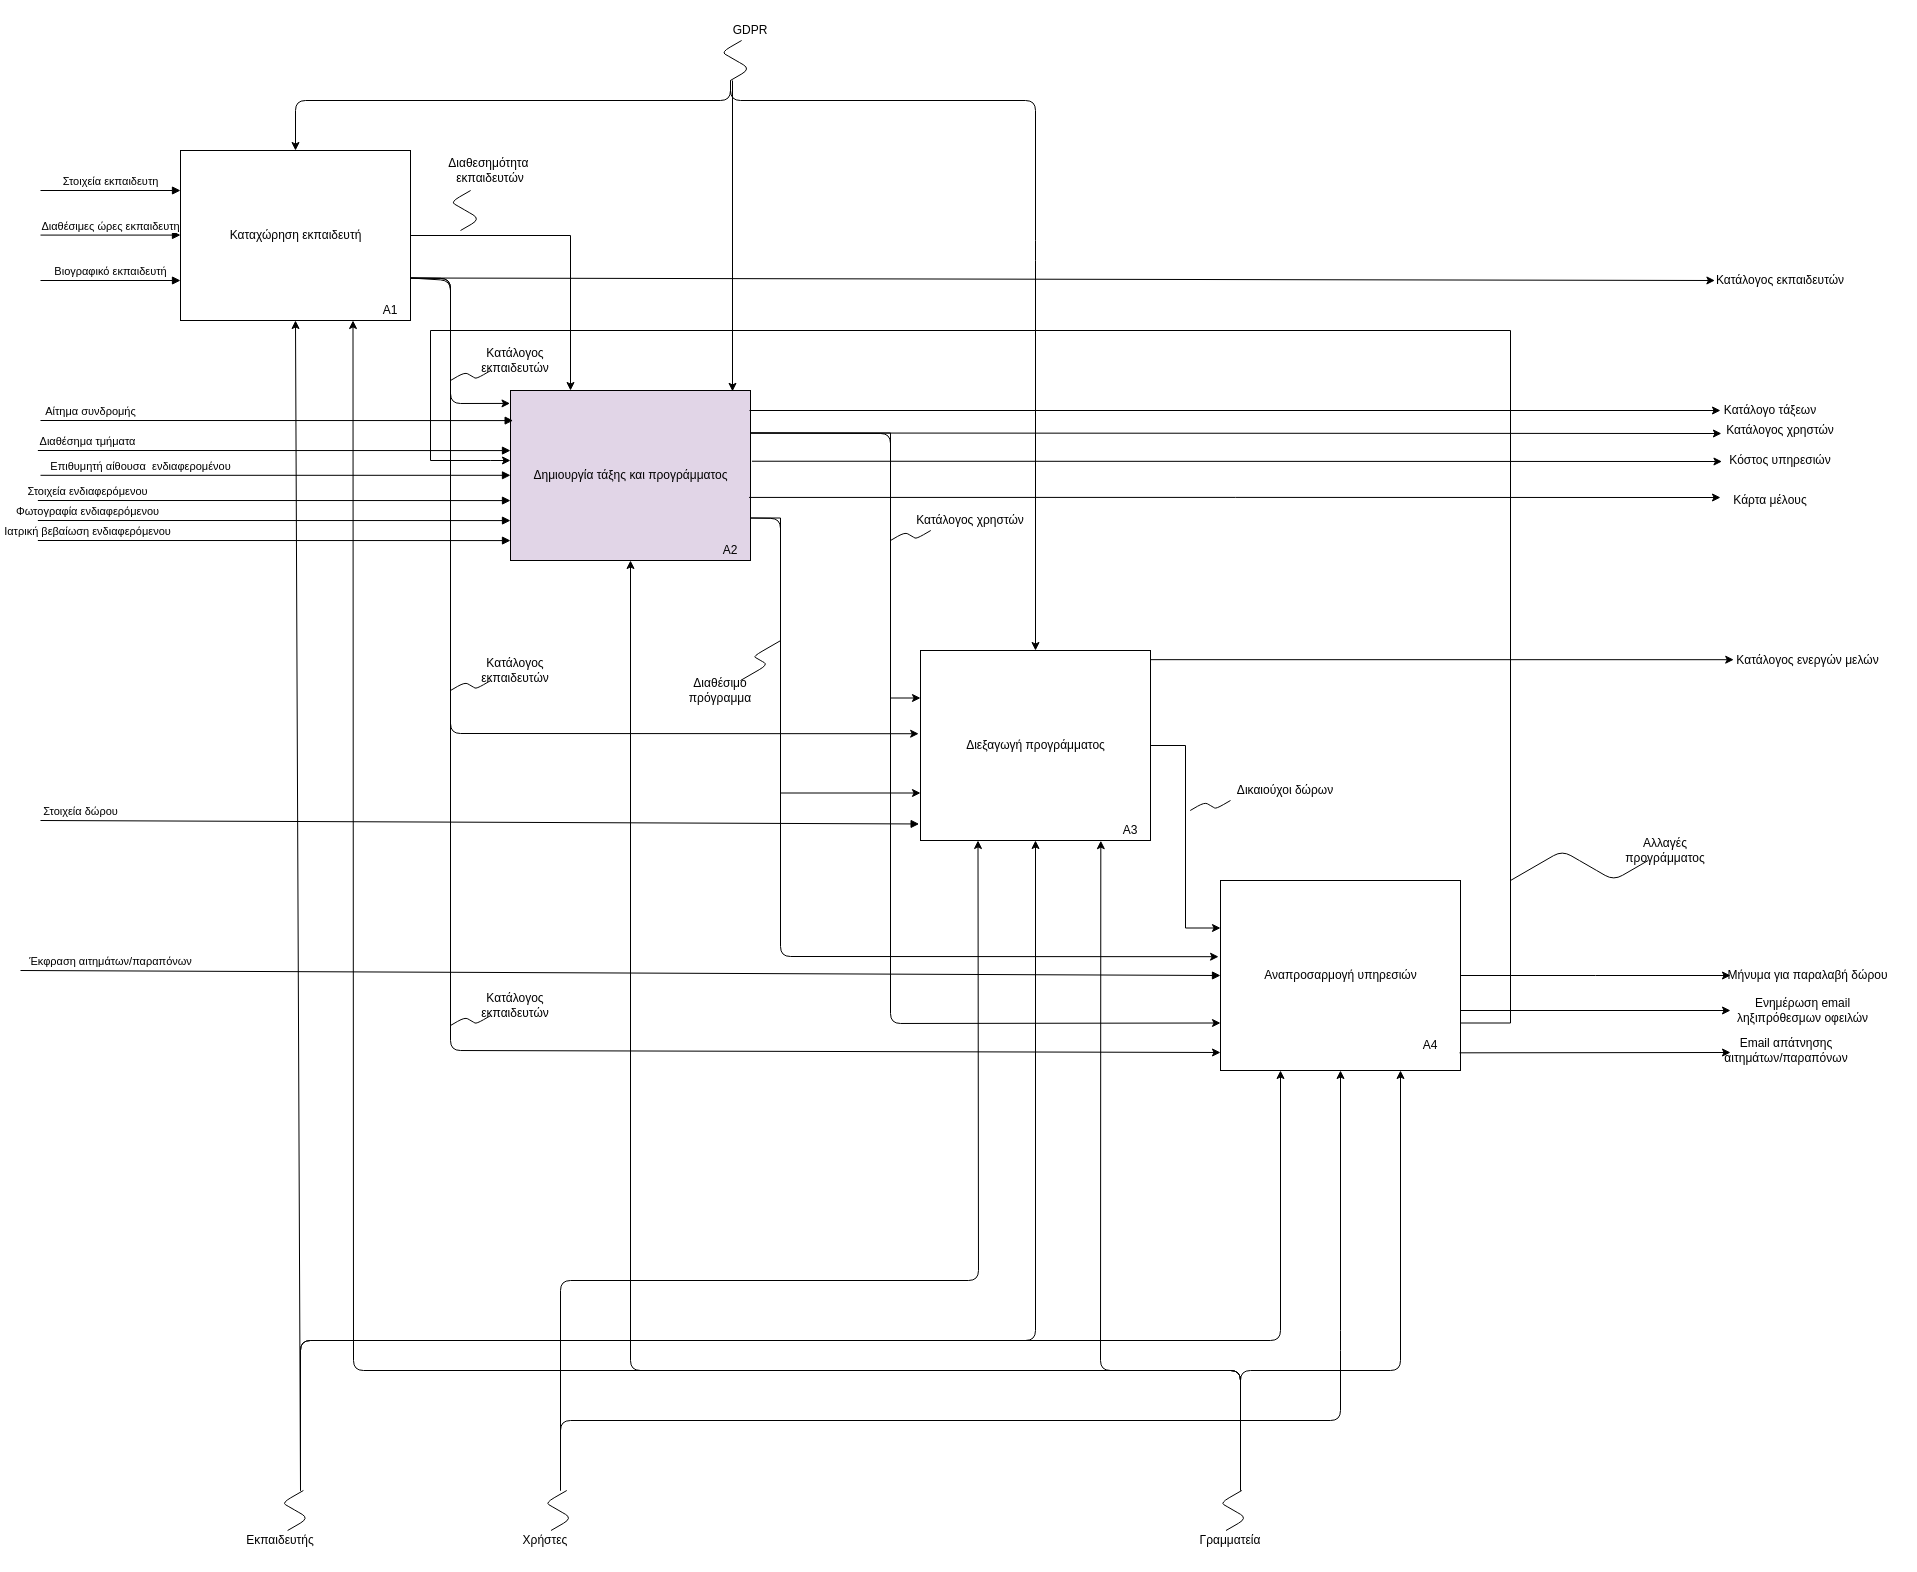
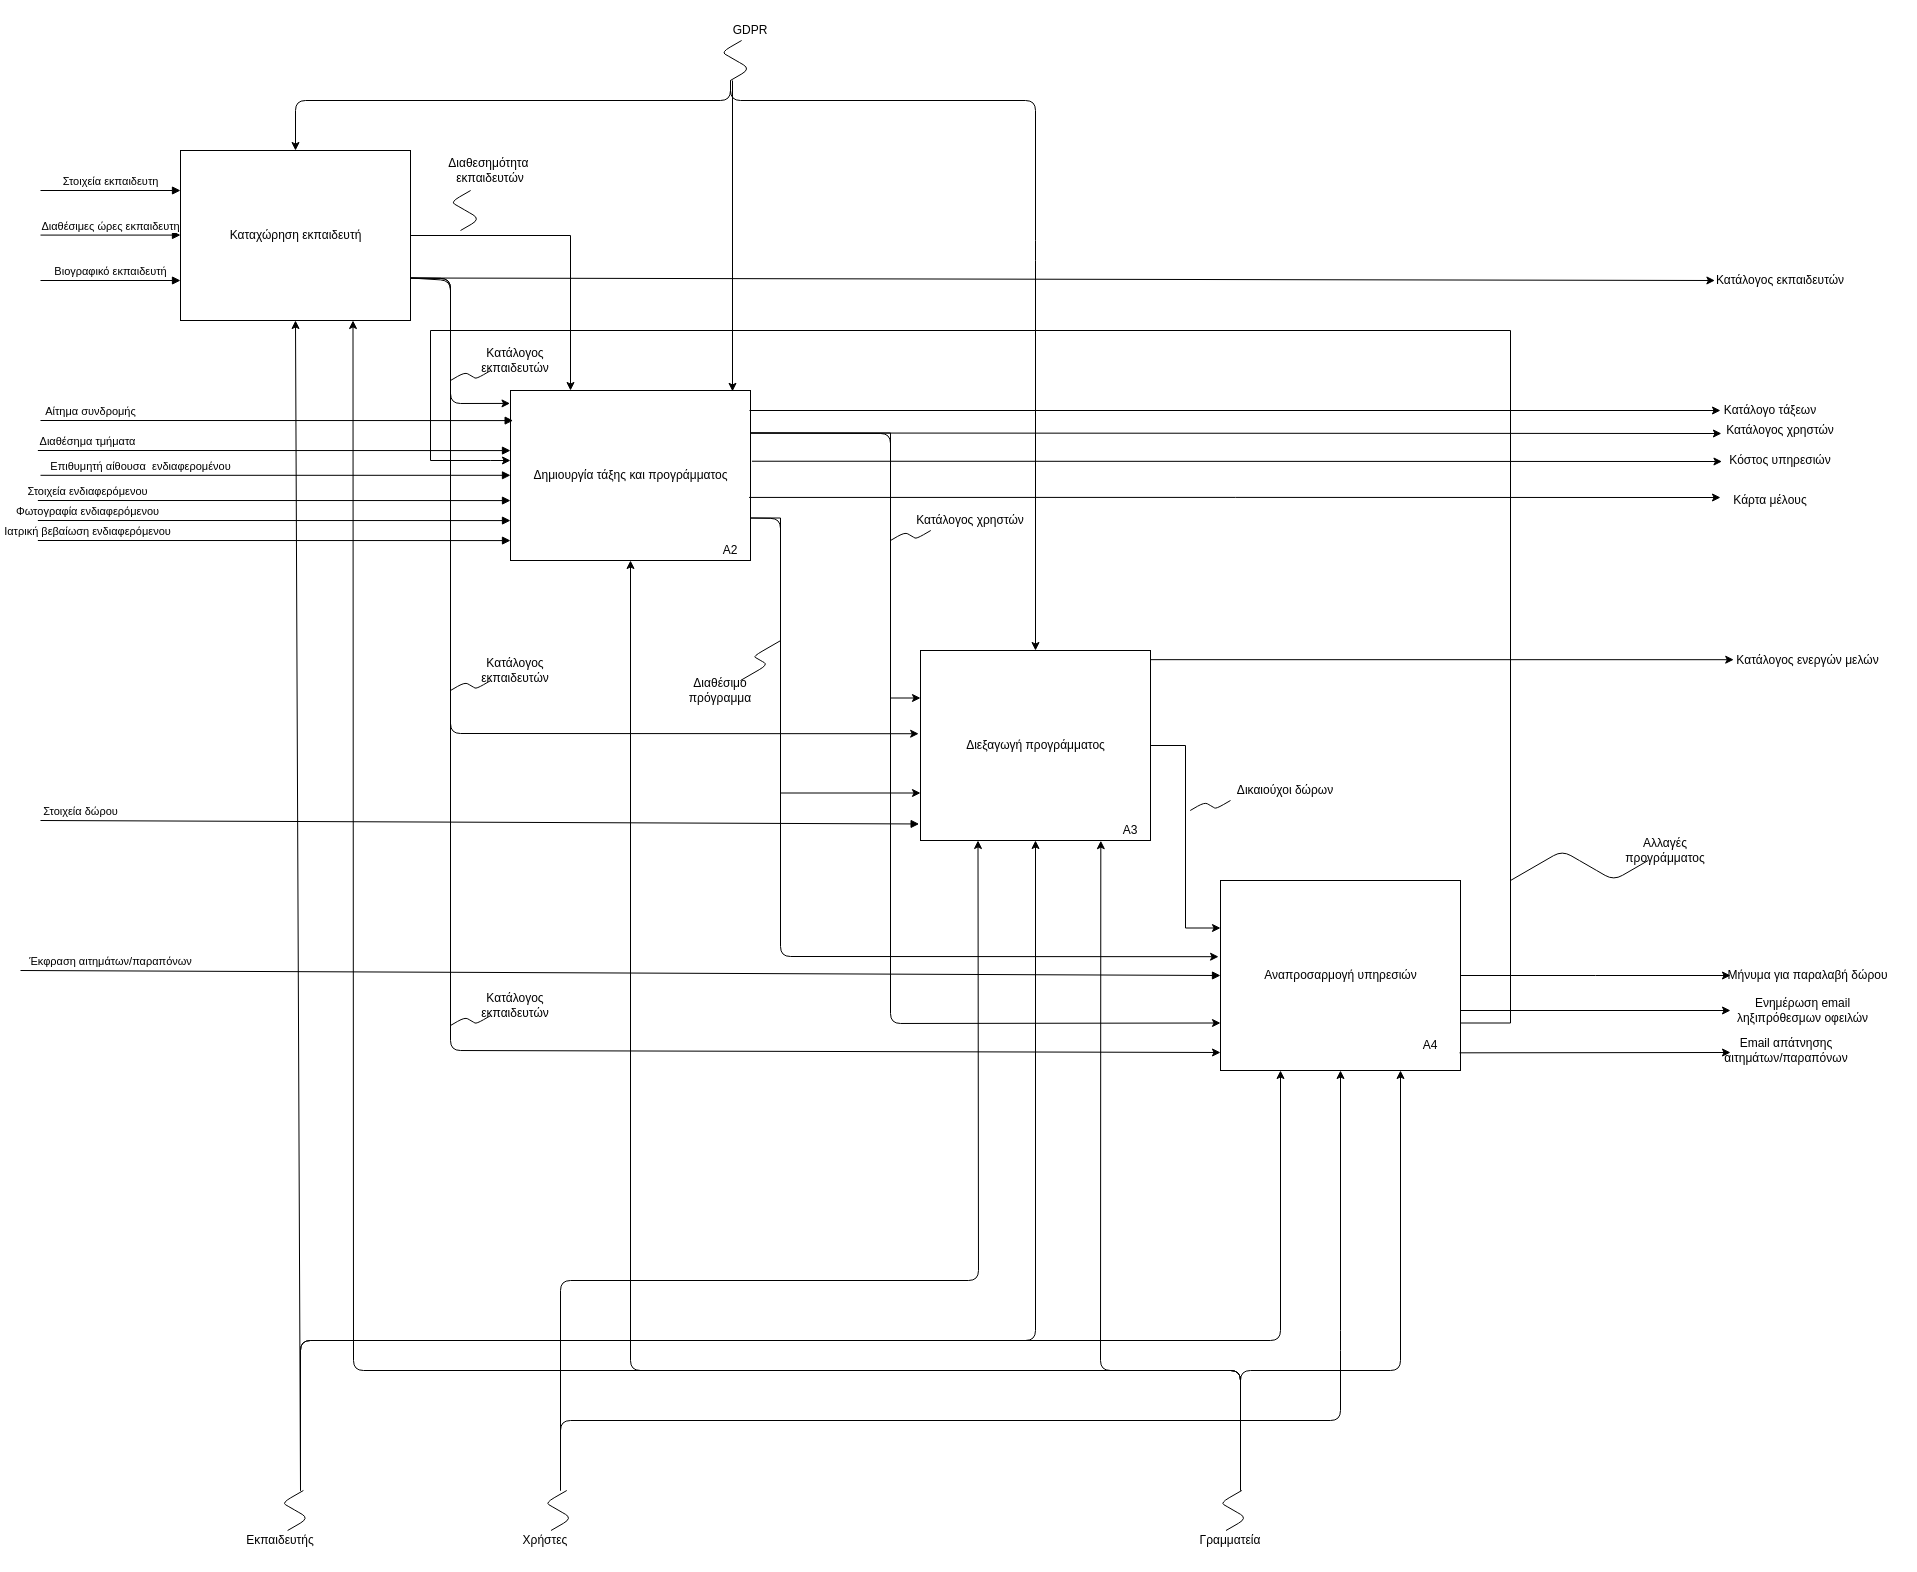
node "Α1": removed
node "Δημιουργία τάξης και προγράμματος": fillcolor #e1d5e7 -> #ffffff
